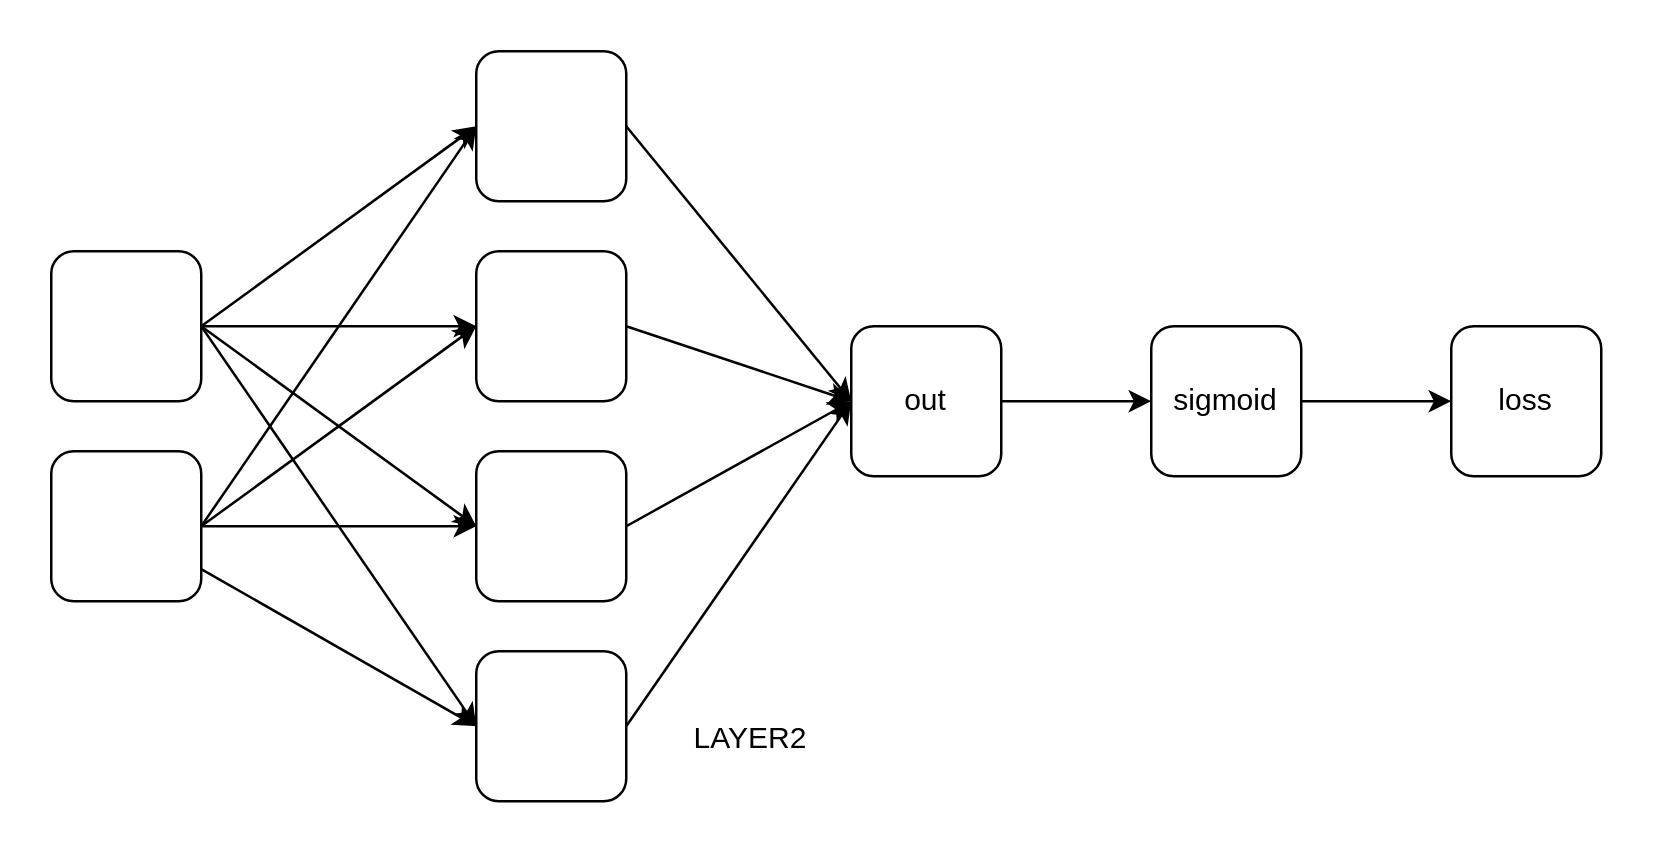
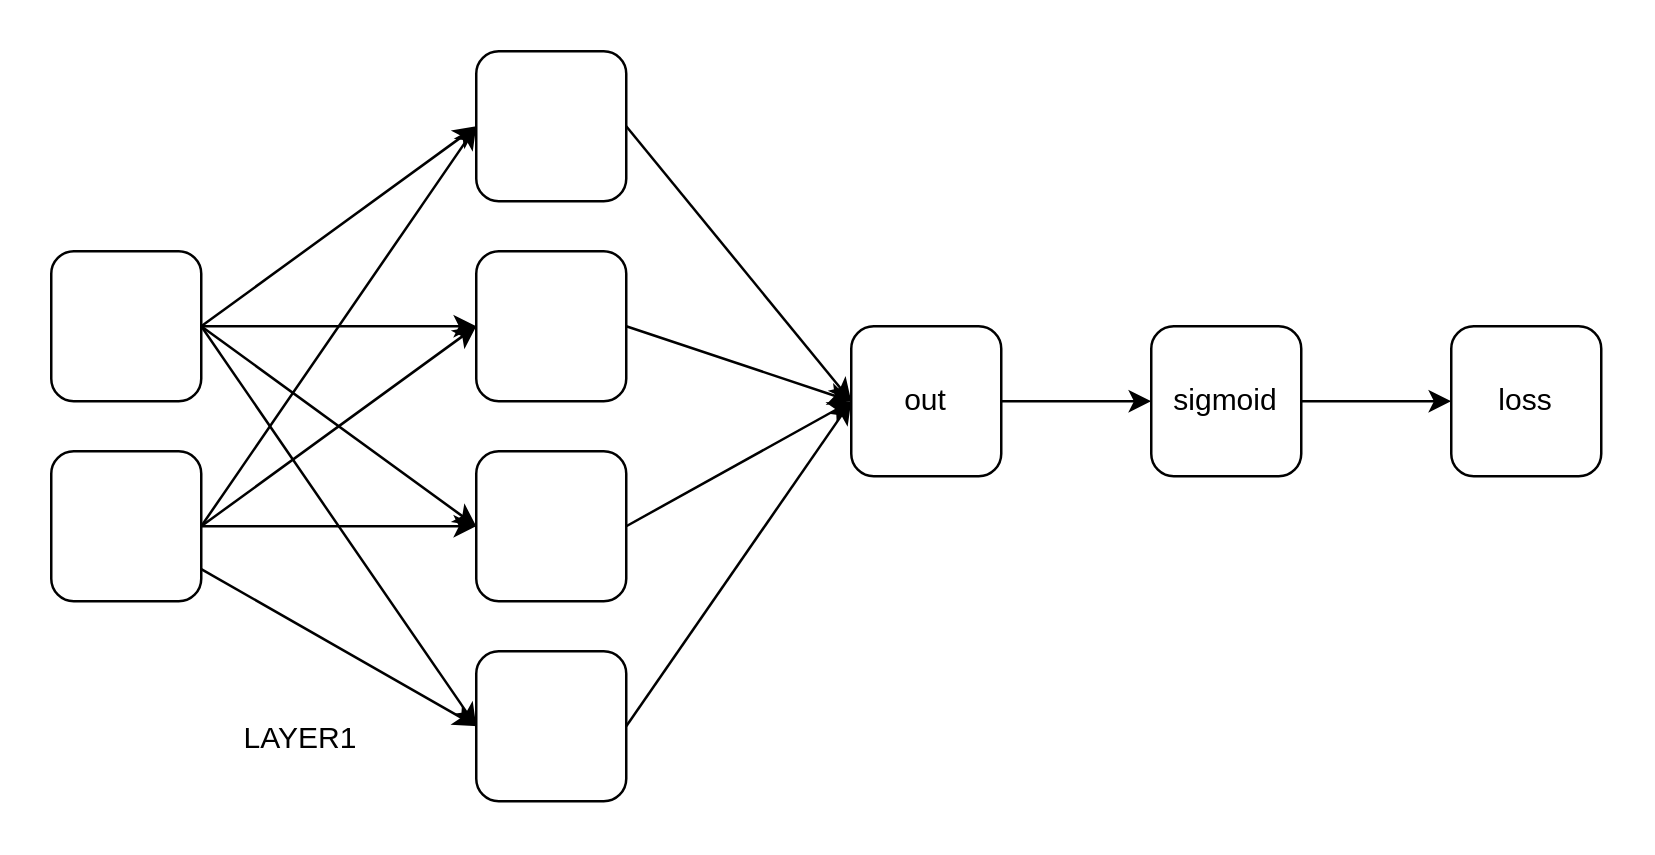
node "LAYER1": added
node "LAYER2": removed
